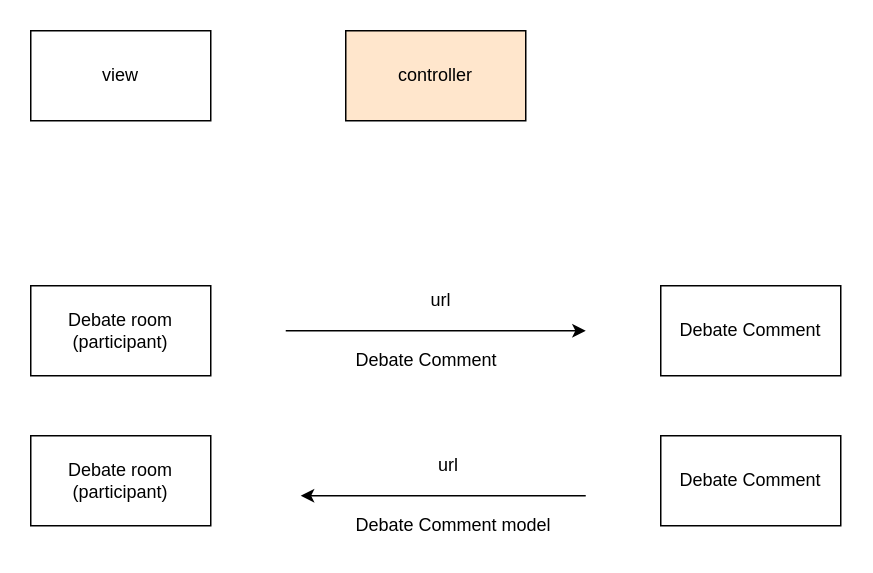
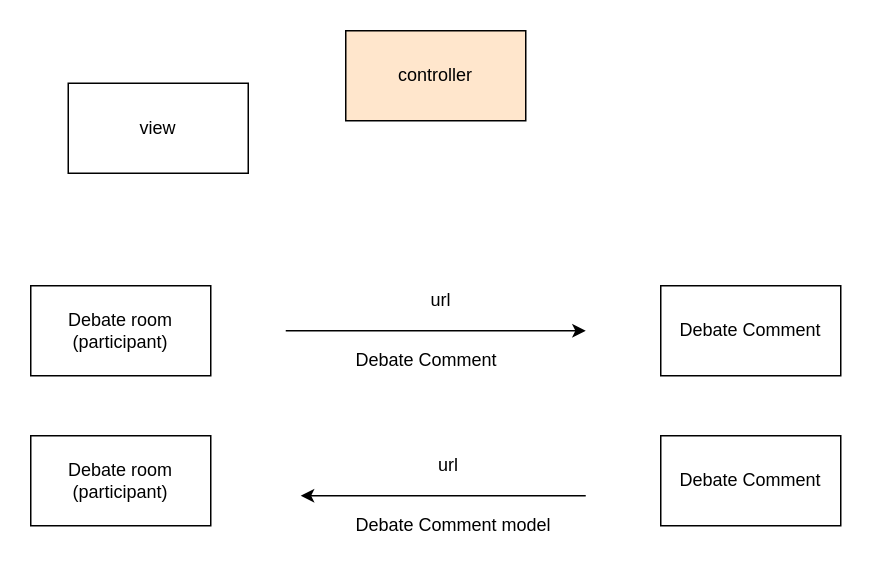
node "view": moved (121, 76) -> (158, 128)
